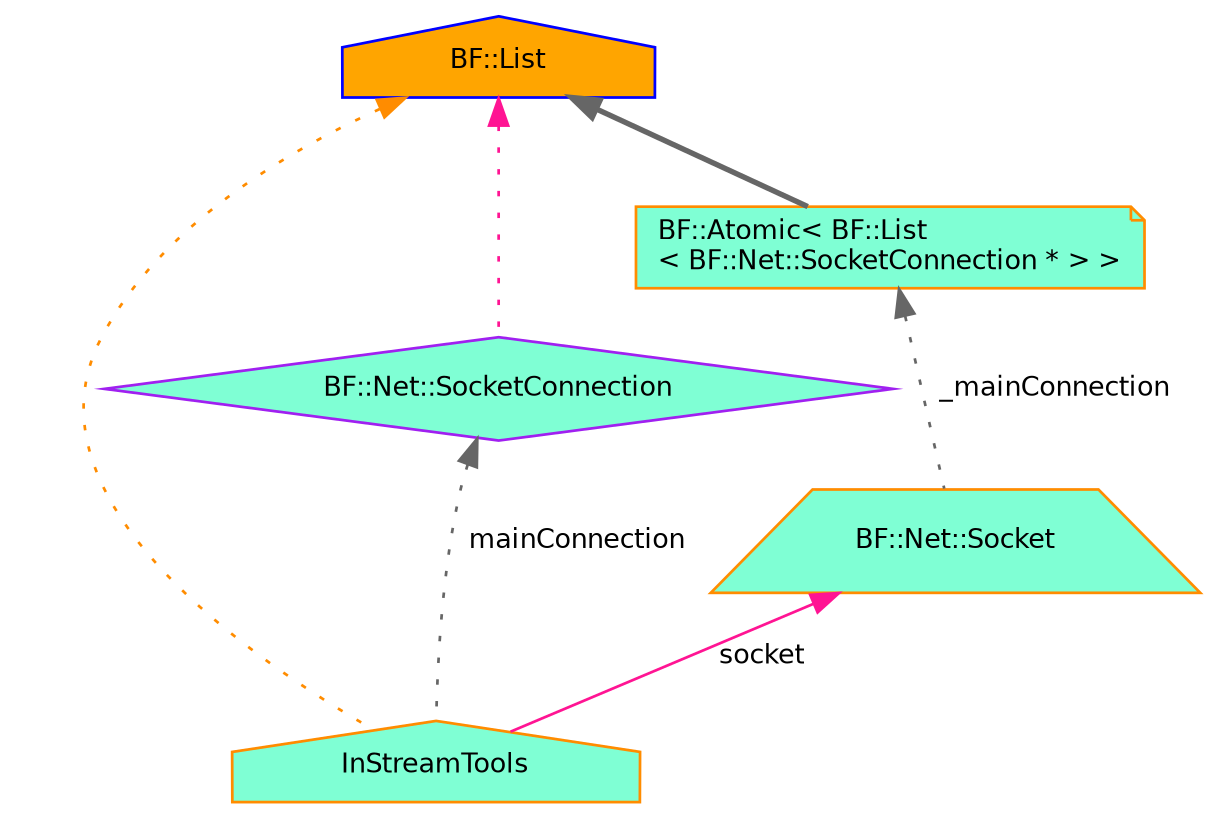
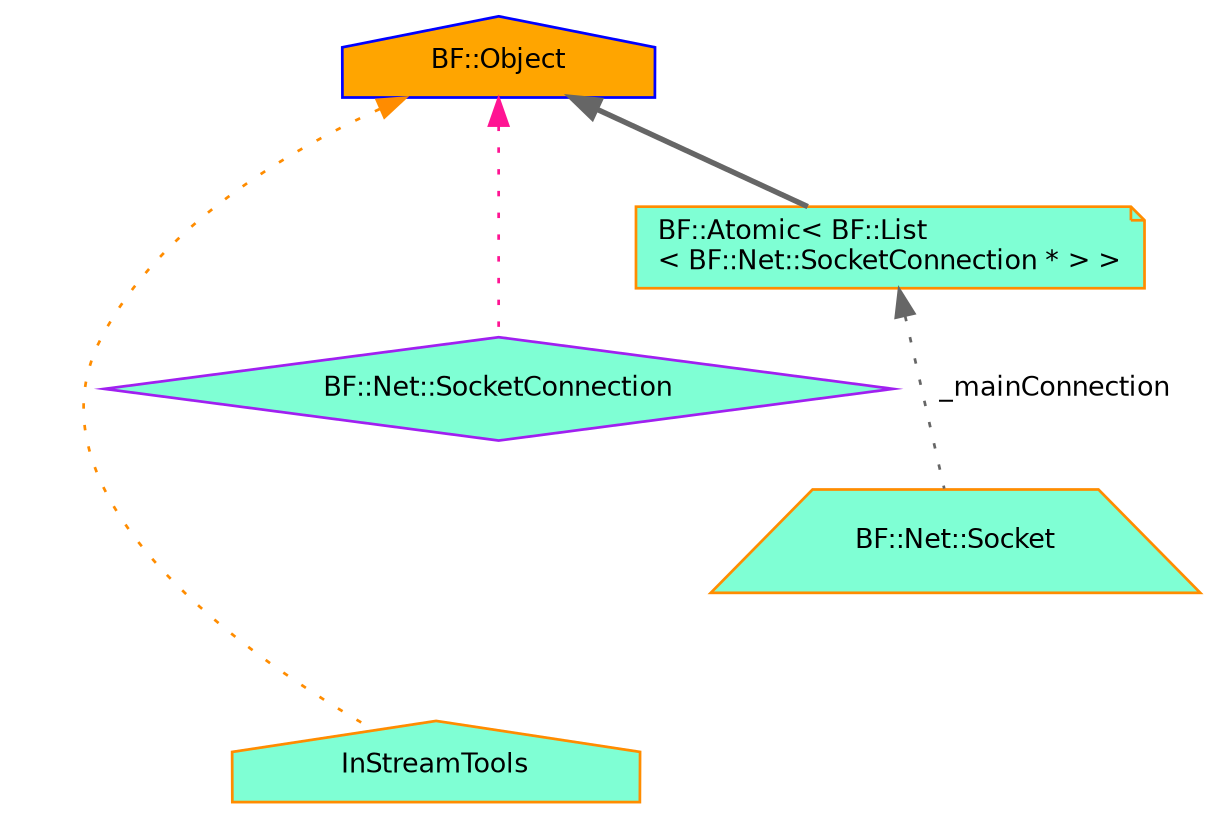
node "BF::List": label "BF::List" -> "BF::Object"
edge "InStreamTools" -> "BF::Net::SocketConnection": removed, label "mainConnection"
edge "InStreamTools" -> "BF::Net::Socket": removed, label "socket"
